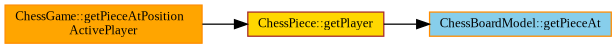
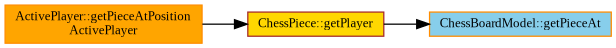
node "ChessGame::getPieceAtPosition ActivePlayer": label "ChessGame::getPieceAtPosition ActivePlayer" -> "ActivePlayer::getPieceAtPosition ActivePlayer"
